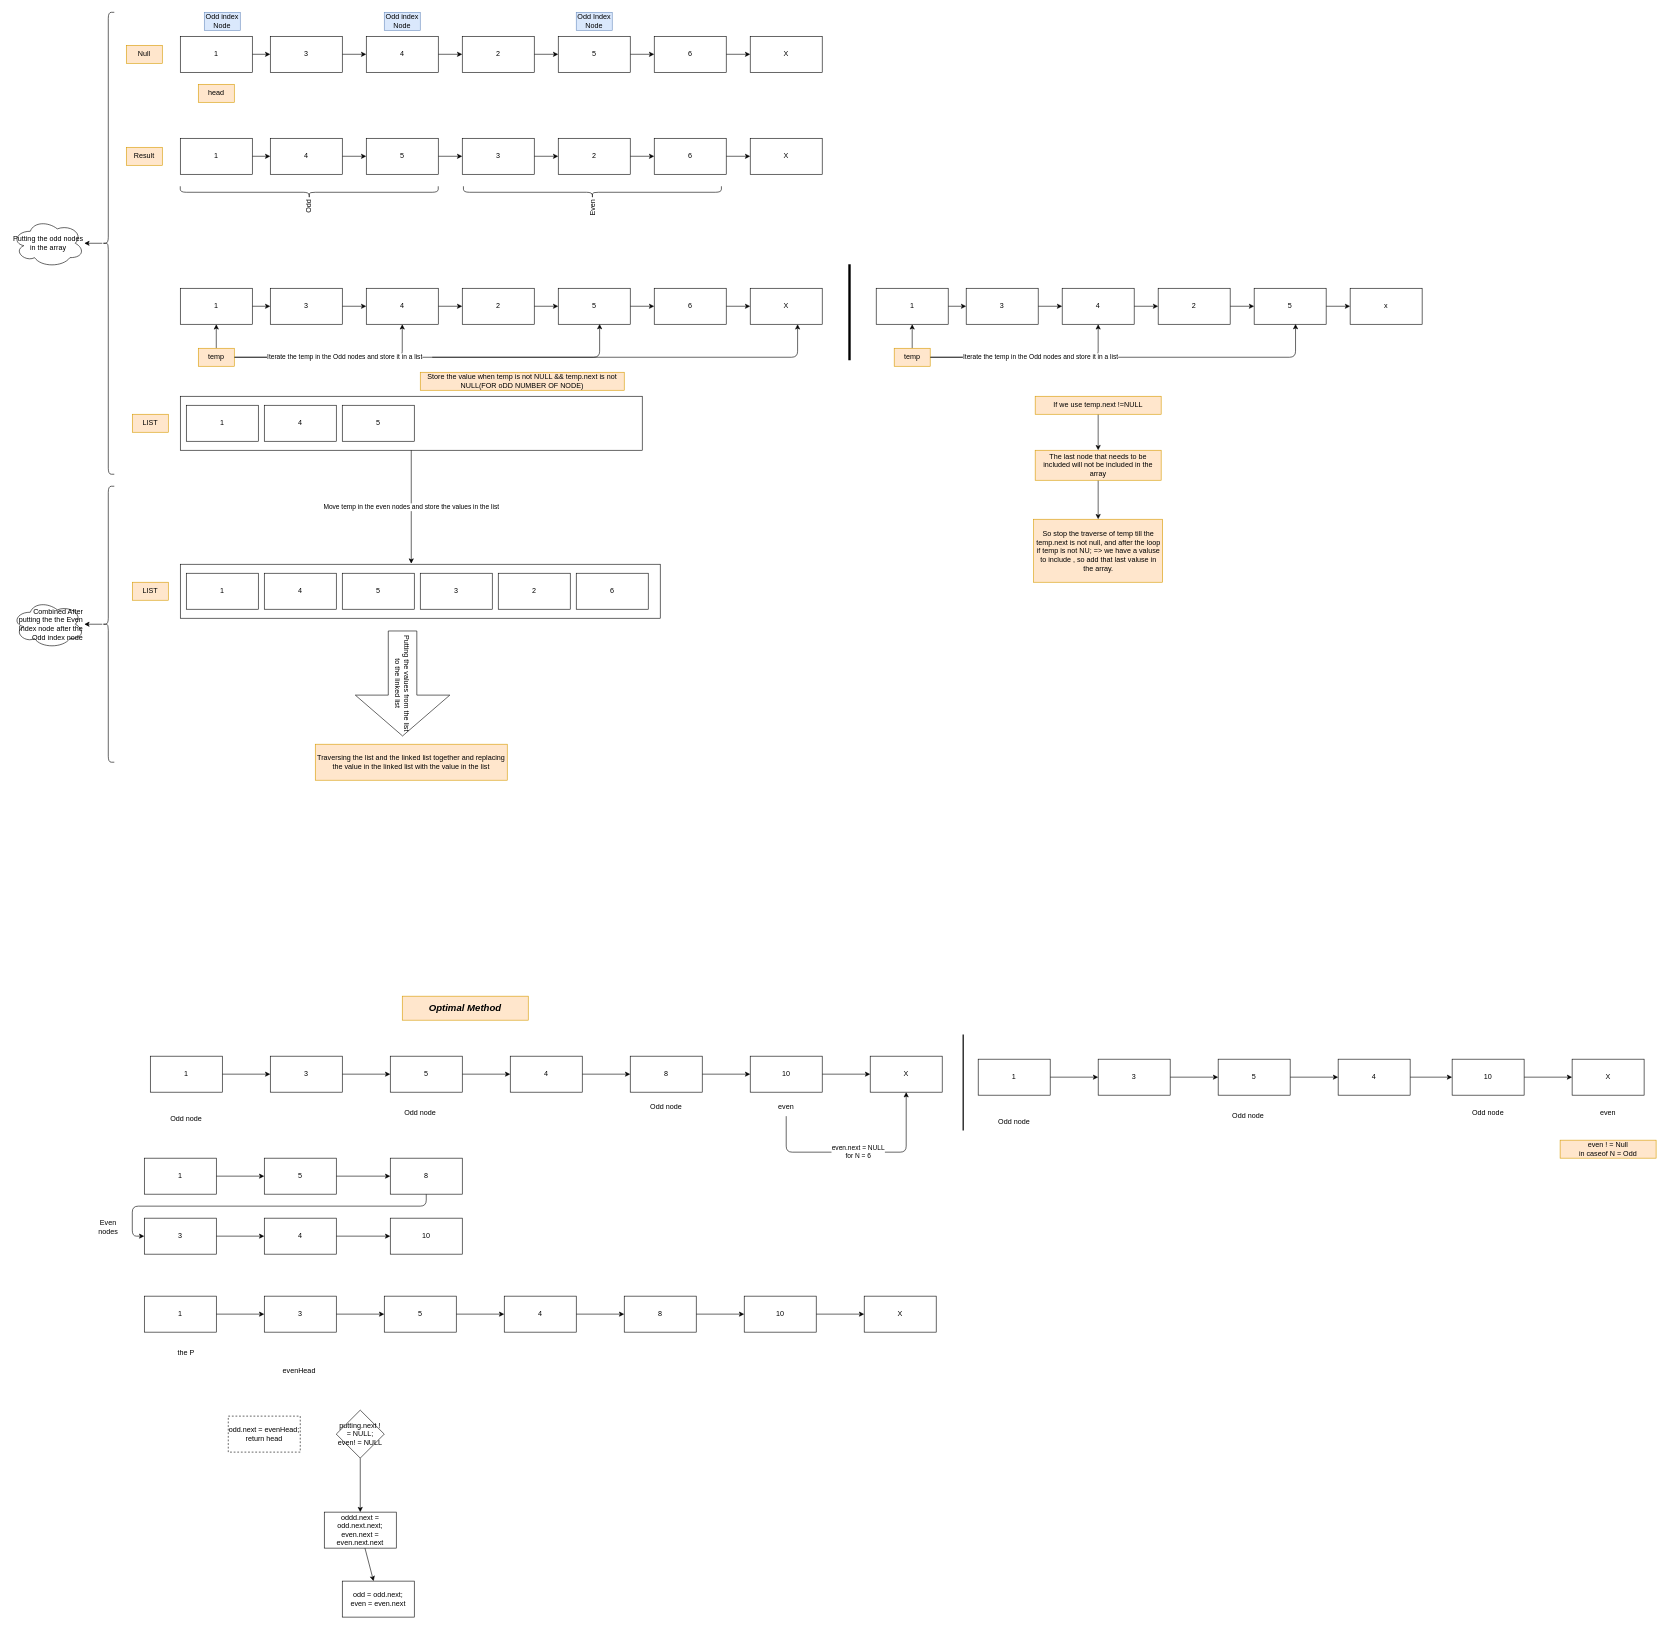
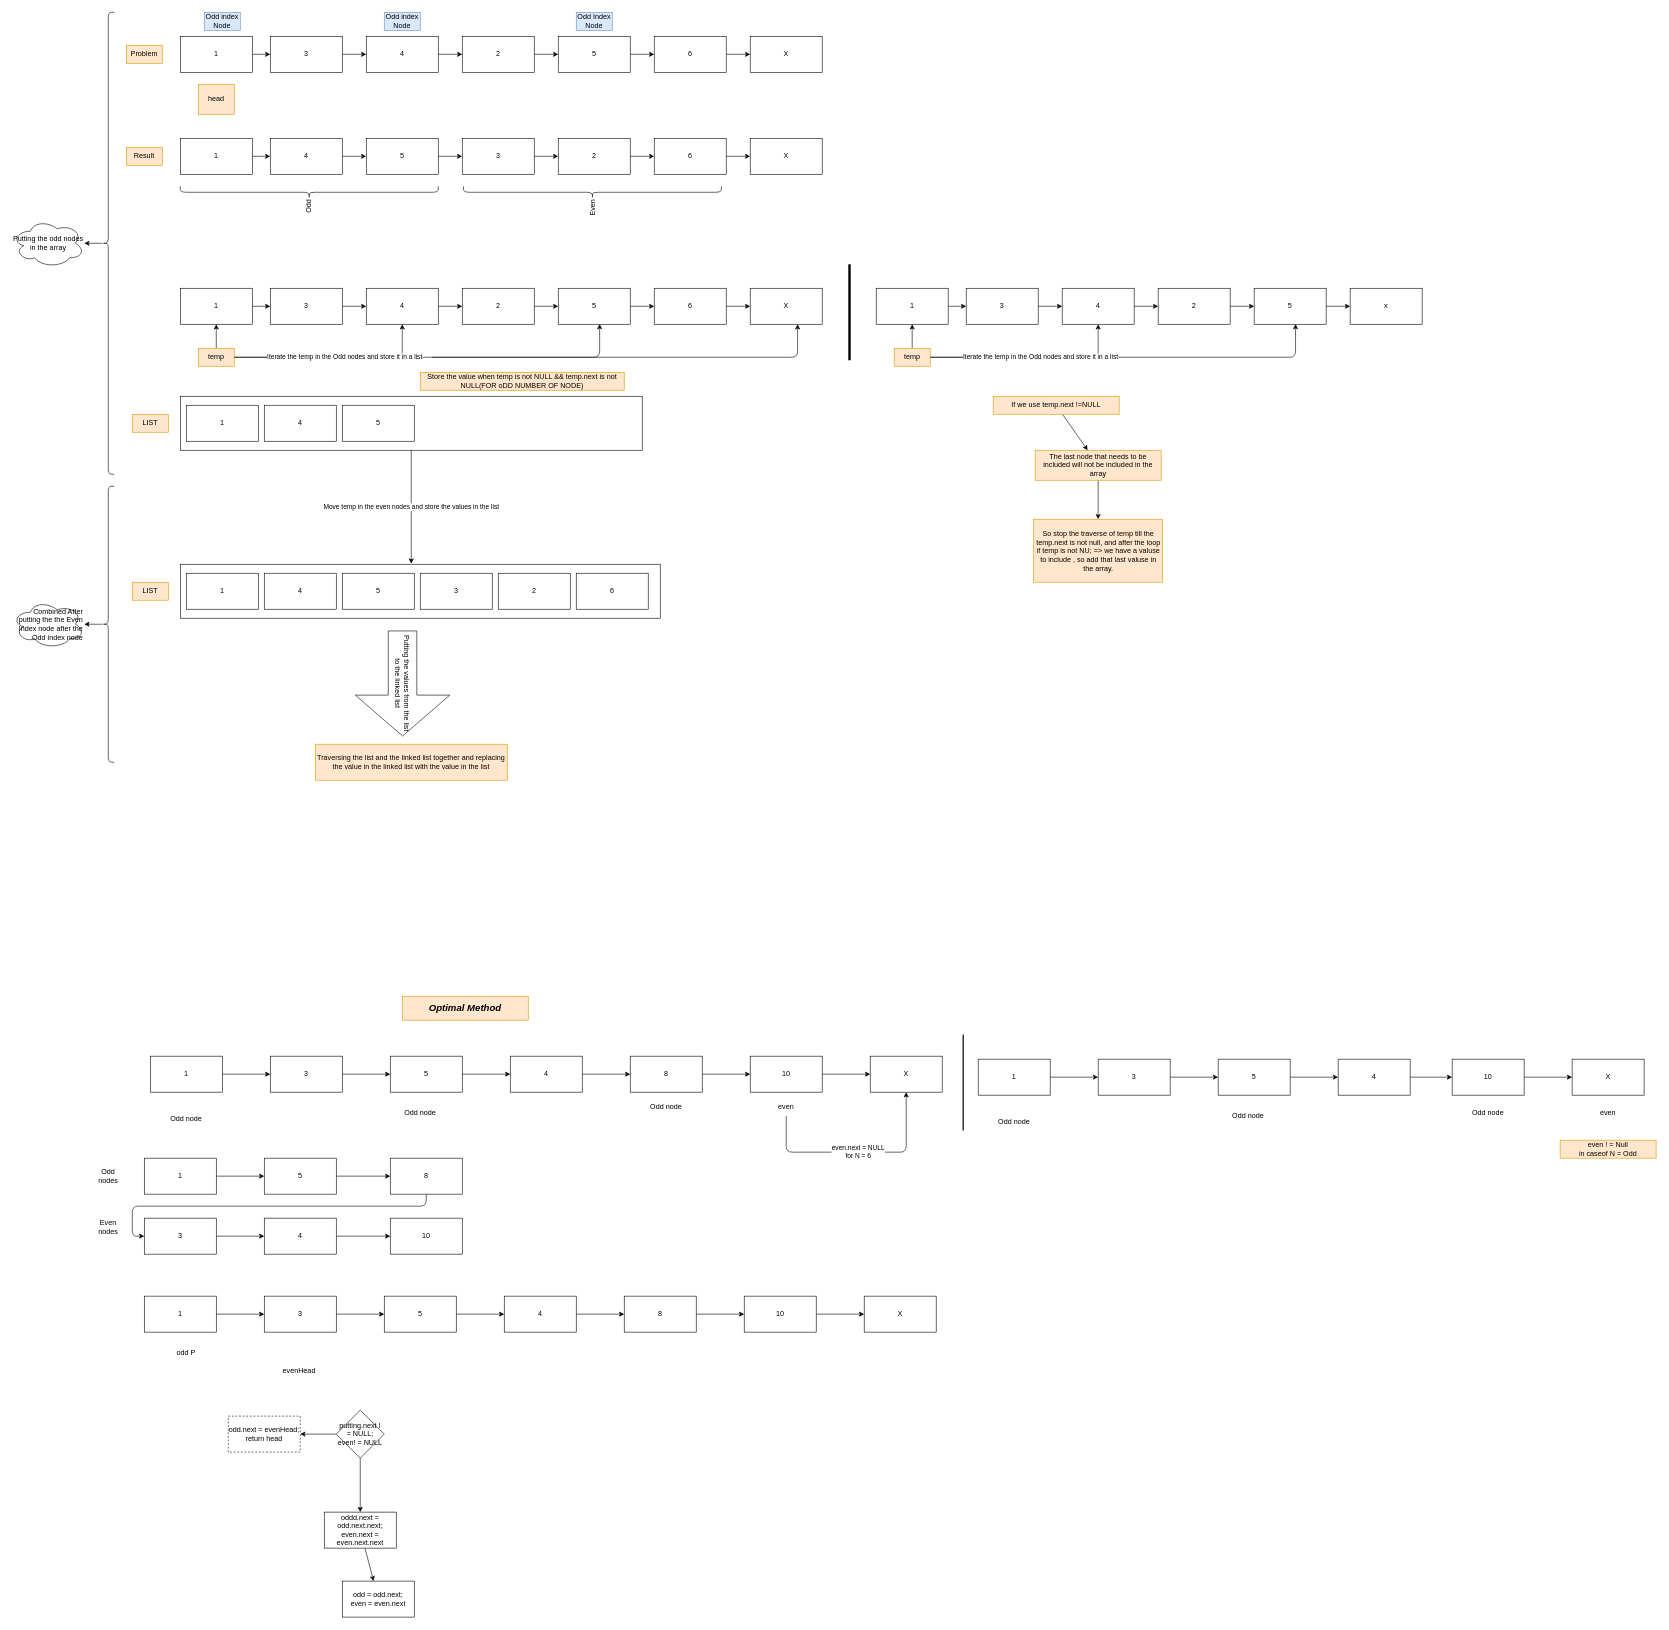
node "Null": label "Null" -> "Problem"
node "head": size 36x18 -> 36x30
node "If we use temp.next !=NULL": moved (1098, 405) -> (1056, 405)
node "Odd nodes": added
node "the P": label "the P" -> "odd P"
edge "putting.next ! = NULL; even! = NULL" -> "odd.next = evenHead; return head": added
